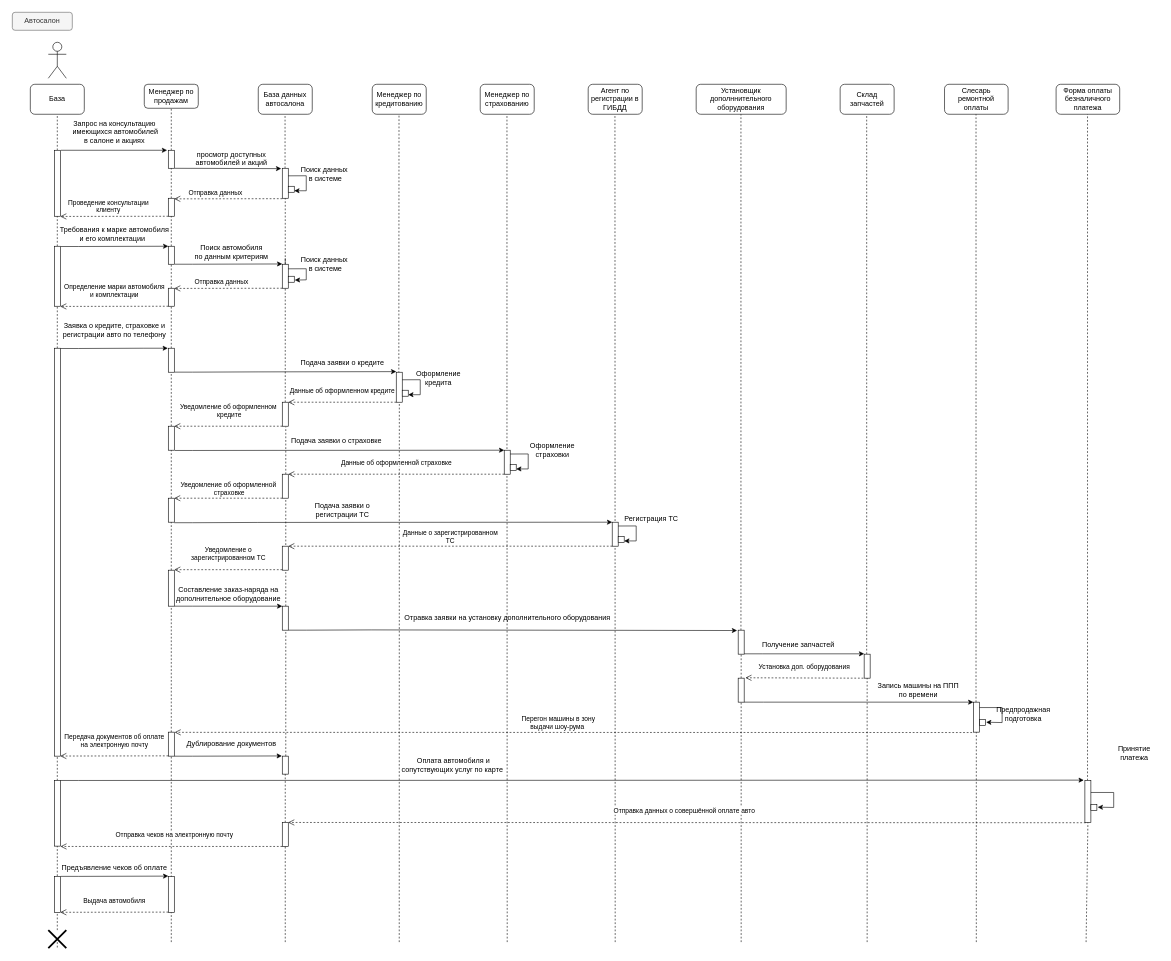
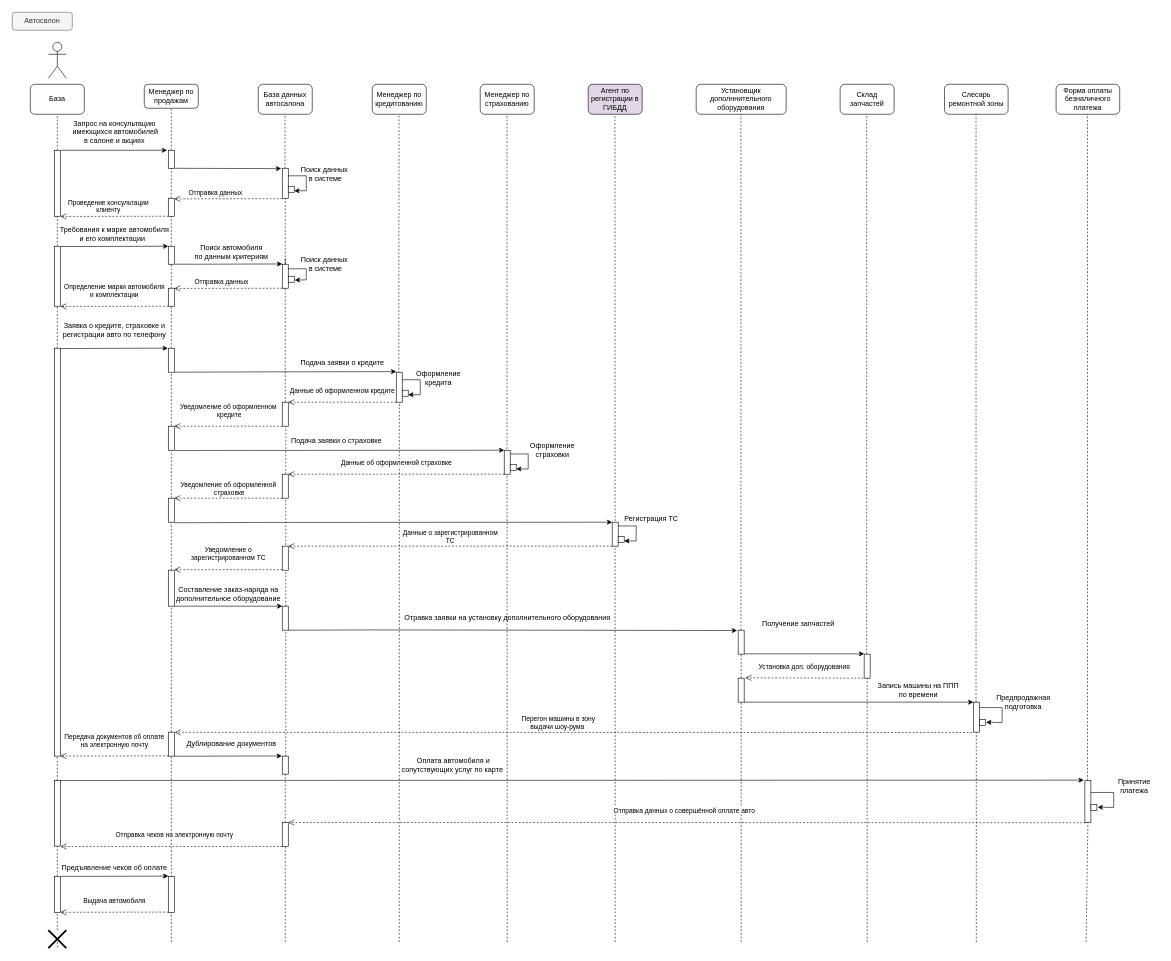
node "Агент по регистрации в ГИБДД": fillcolor #ffffff -> #e1d5e7
node "Слесарь ремонтной оплаты": label "Слесарь ремонтной оплаты" -> "Слесарь ремонтной зоны"
node "просмотр доступных автомобилей и акций": removed
node "Подача заявки о регистрации ТС": removed
node "Получение запчастей": moved (798, 645) -> (798, 624)
node "Предпродажная подготовка": moved (1023, 714) -> (1023, 702)
node "Принятие платежа": moved (1134, 753) -> (1134, 786)
